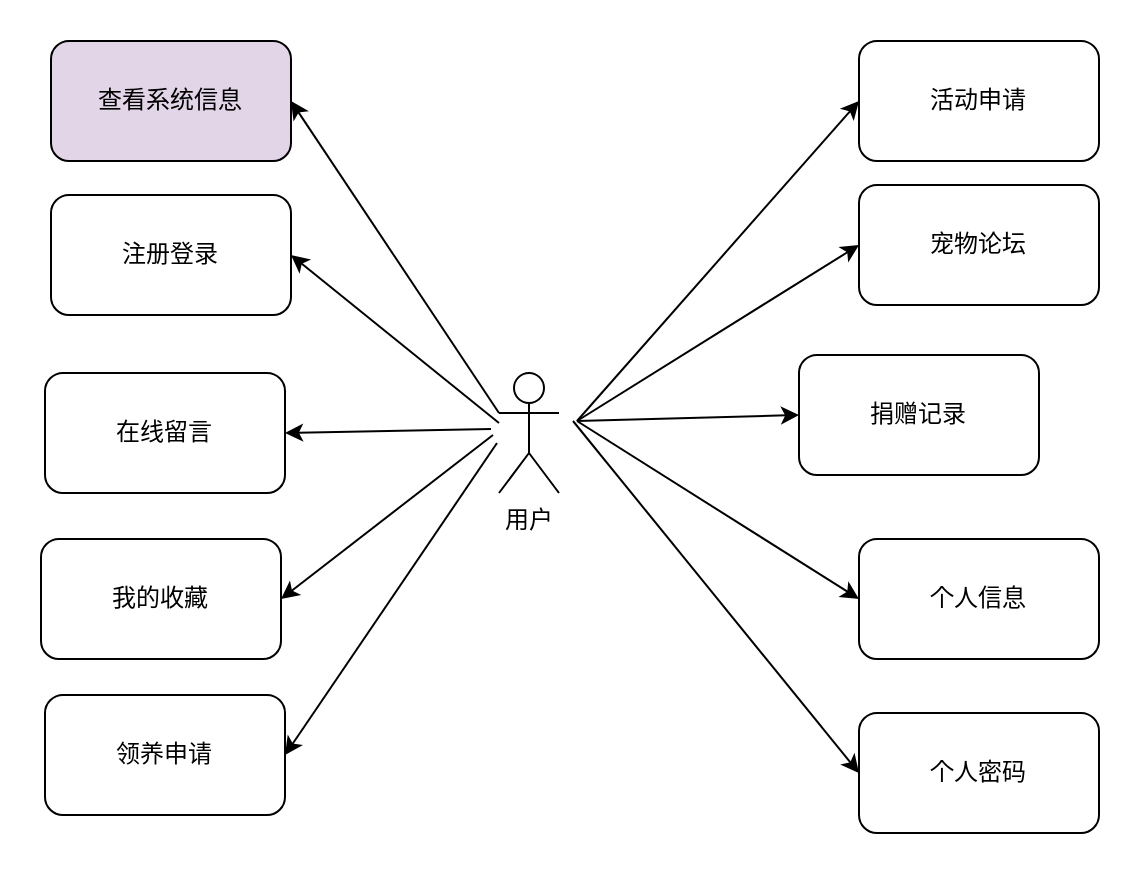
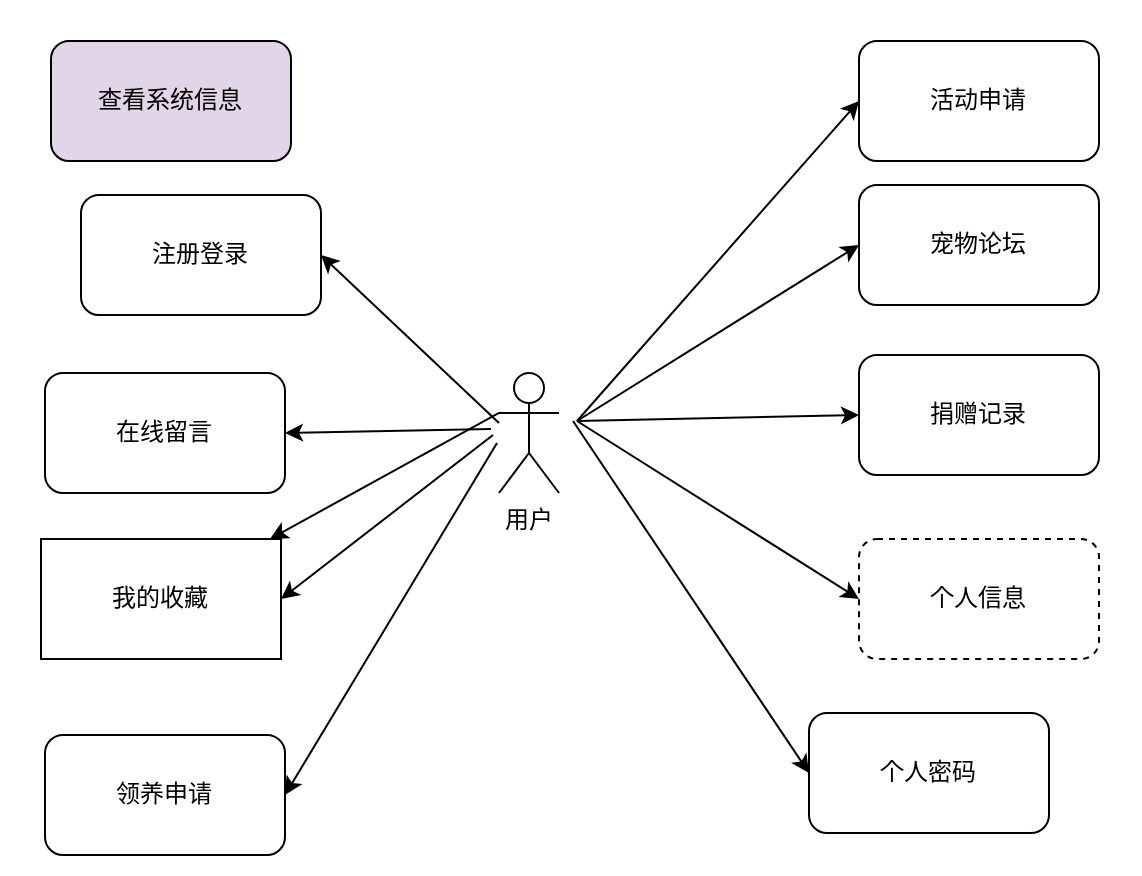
node "注册登录": moved (171, 255) -> (201, 255)
edge "用户" -> "查看系统信息": now "用户" -> "我的收藏"
node "捐赠记录": moved (919, 415) -> (979, 415)
node "我的收藏": shape rounded rectangle -> rectangle
node "个人信息": style solid -> dashed
node "领养申请": moved (165, 755) -> (165, 795)
node "个人密码": moved (979, 773) -> (929, 773)
